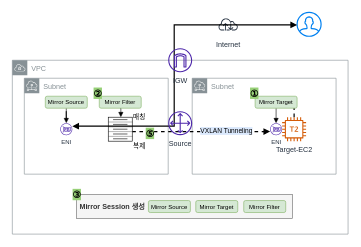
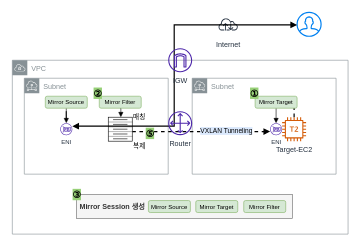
node "Source": label "Source" -> "Router"
